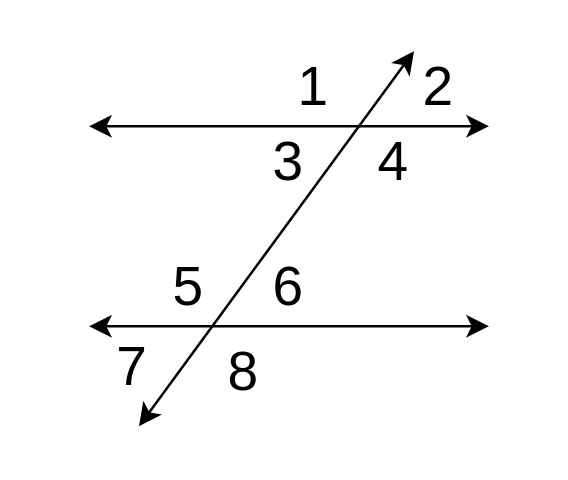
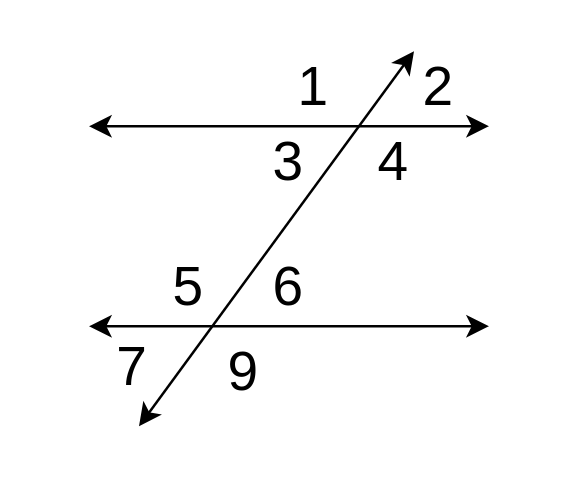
node "8": label "8" -> "9"
